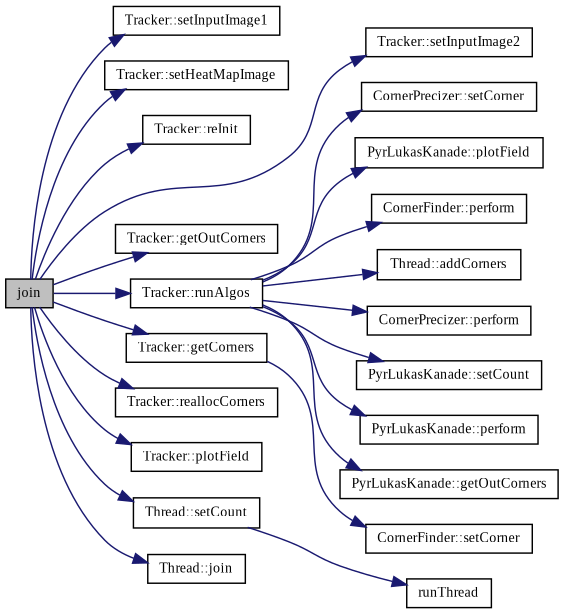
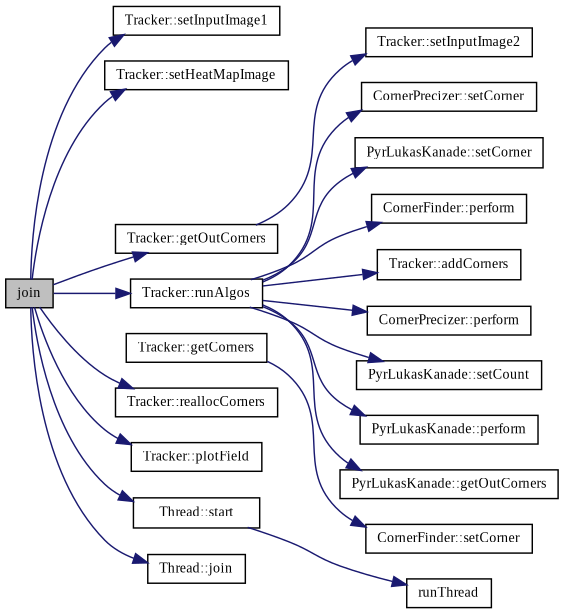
node "Tracker::reInit": removed
node "PyrLukasKanade::plotField": label "PyrLukasKanade::plotField" -> "PyrLukasKanade::setCorner"
edge "join" -> "Tracker::setInputImage2": now "Tracker::getOutCorners" -> "Tracker::setInputImage2"
node "Thread::addCorners": label "Thread::addCorners" -> "Tracker::addCorners"
edge "join" -> "Tracker::getCorners": removed
node "Thread::setCount": label "Thread::setCount" -> "Thread::start"
